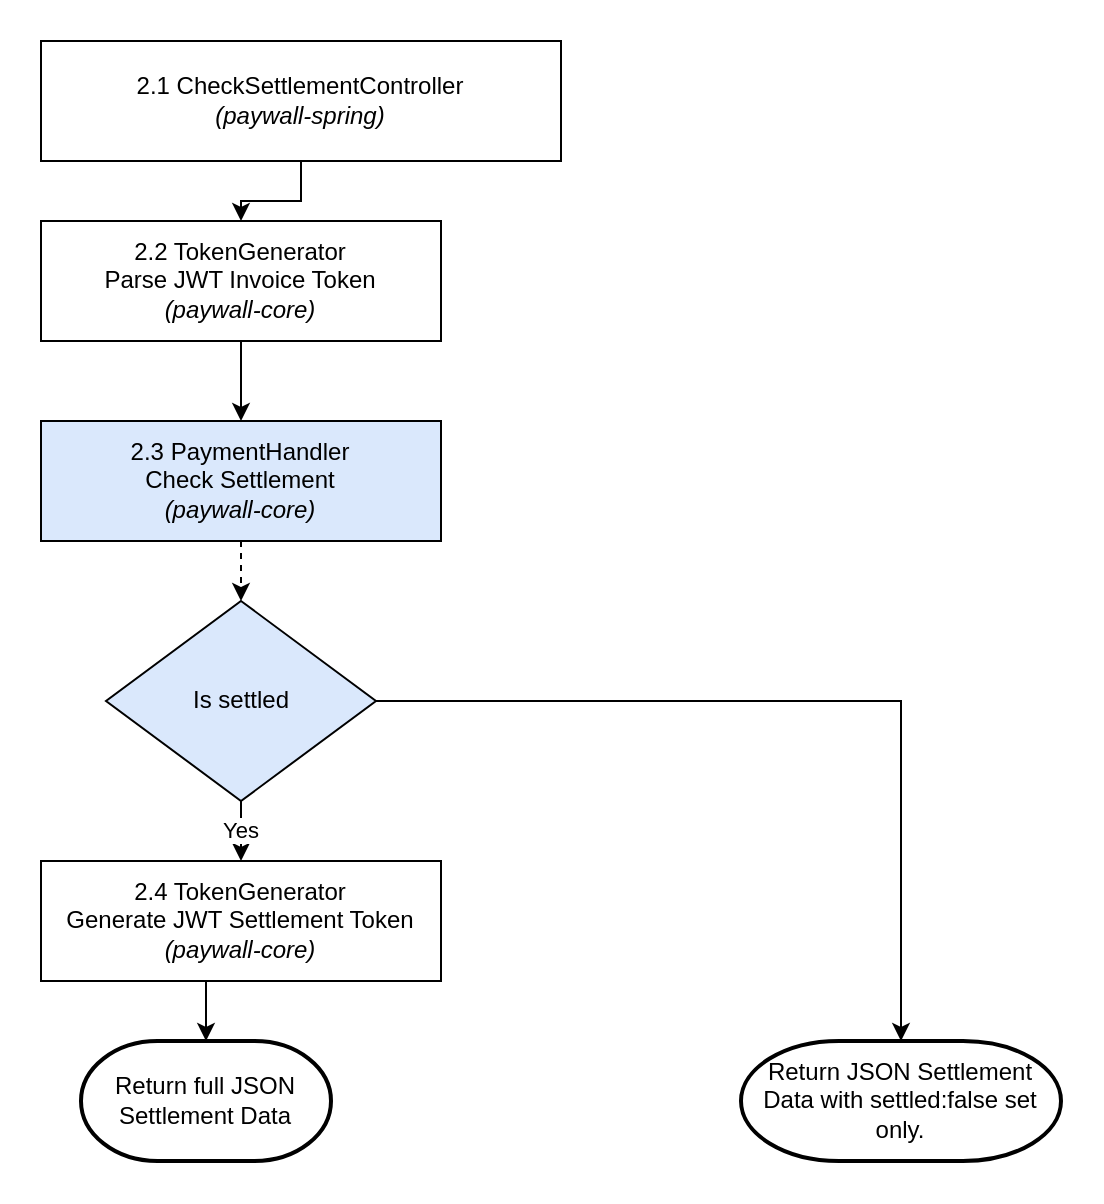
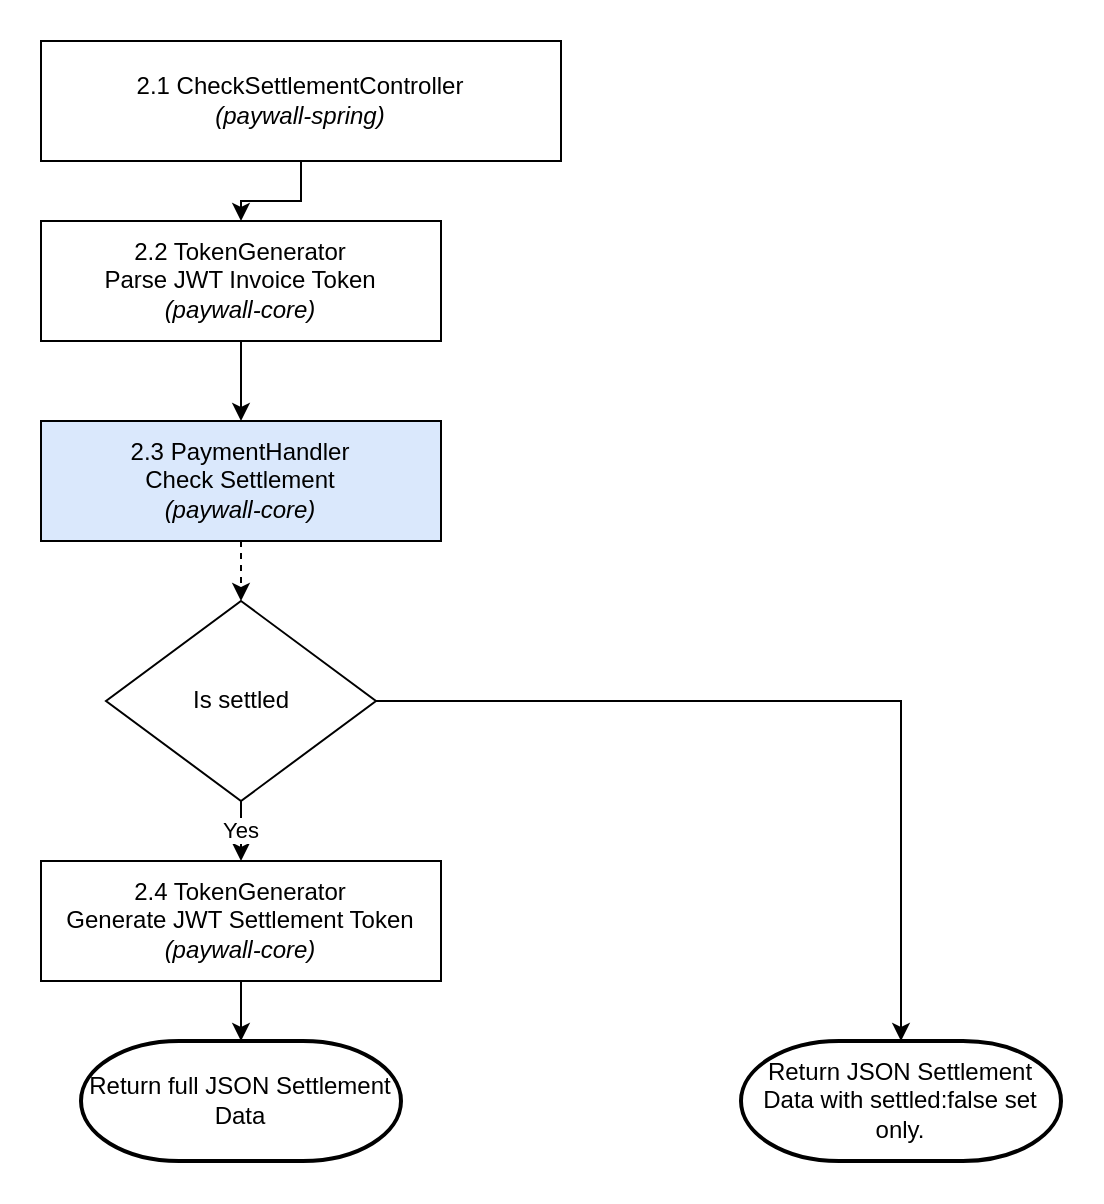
node "Is settled": fillcolor #dae8fc -> #ffffff
node "Return full JSON Settlement Data": size 250x120 -> 320x120
